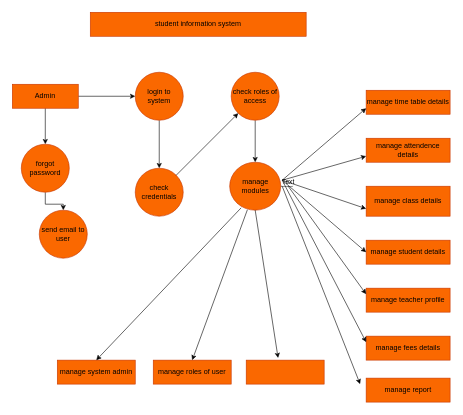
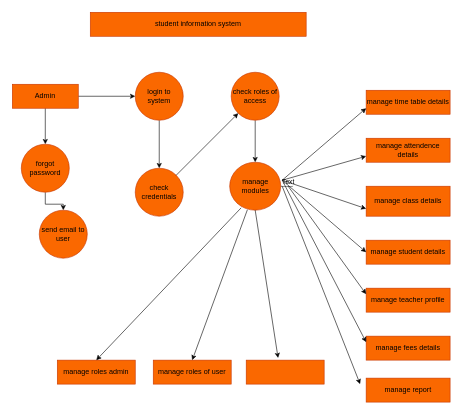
node "manage system admin": label "manage system admin" -> "manage roles admin"
